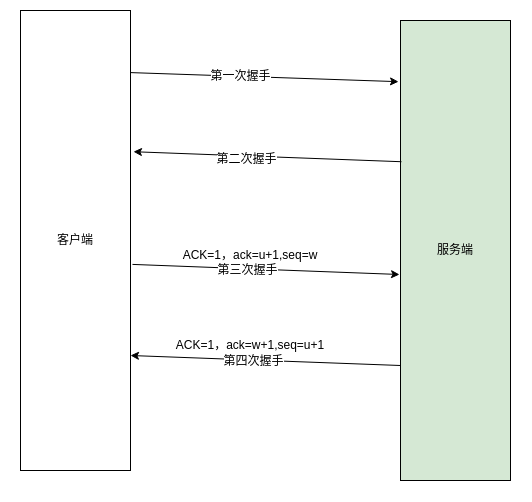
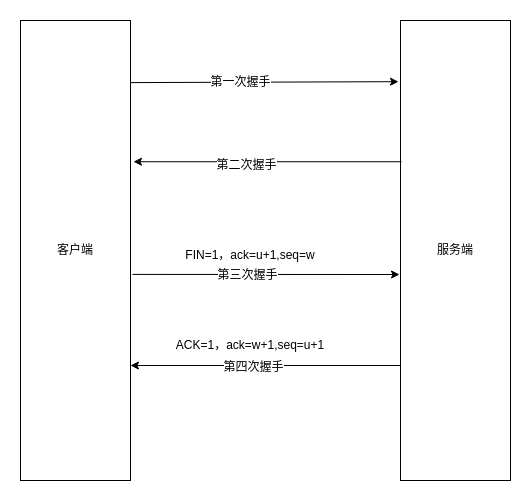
node "客户端": moved (76, 241) -> (76, 251)
node "服务端": fillcolor #d5e8d4 -> #ffffff
node "ACK=1，ack=u+1,seq=w": label "ACK=1，ack=u+1,seq=w" -> "FIN=1，ack=u+1,seq=w"
